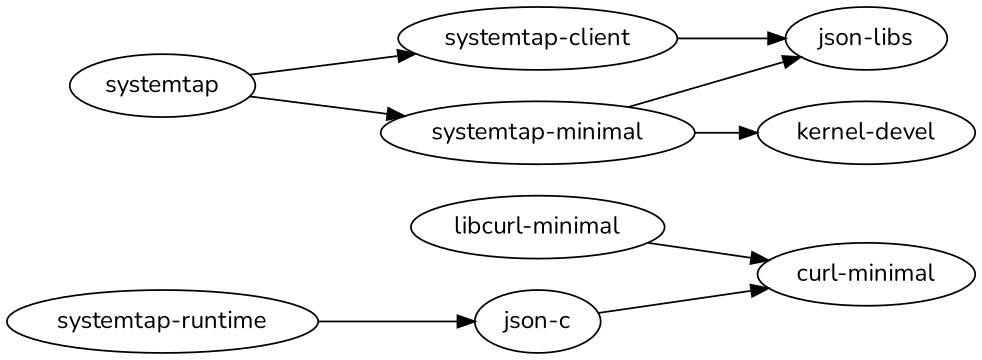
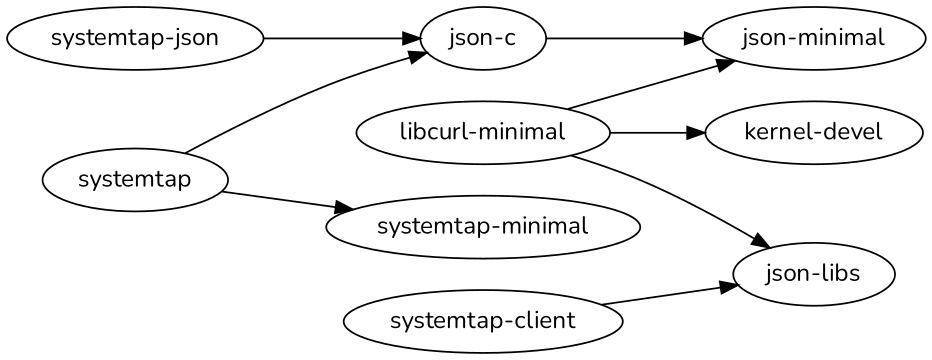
edge "systemtap" -> "systemtap-client": now "systemtap" -> "json-c"
edge "systemtap-minimal" -> "json-libs": now "libcurl-minimal" -> "json-libs"
edge "systemtap-minimal" -> "kernel-devel": now "libcurl-minimal" -> "kernel-devel"
node "curl-minimal": label "curl-minimal" -> "json-minimal"
node "systemtap-runtime": label "systemtap-runtime" -> "systemtap-json"
